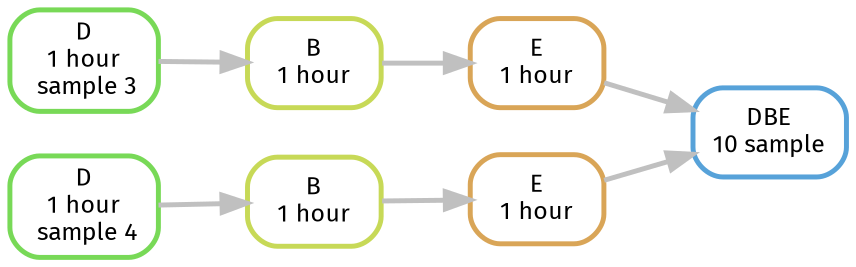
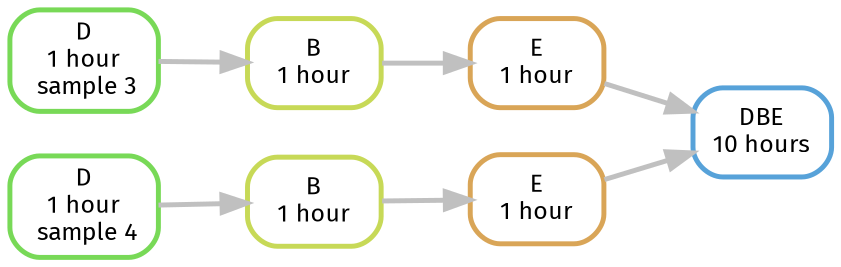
node "DBE 10 sample": label "DBE 10 sample" -> "DBE 10 hours"
